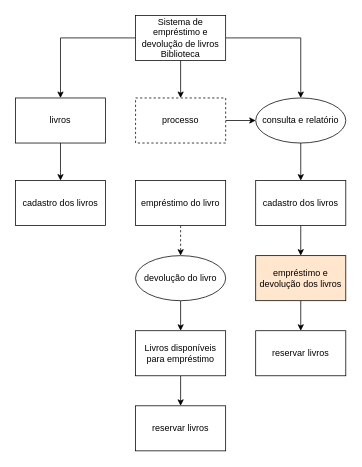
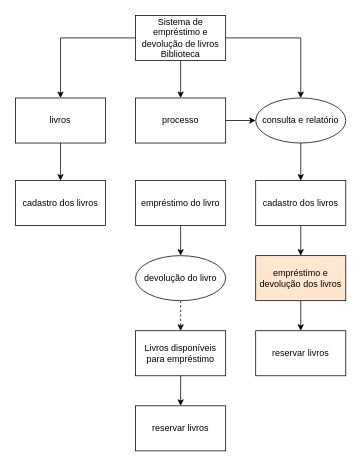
node "processo": style dashed -> solid
edge "empréstimo do livro" -> "devolução do livro": style dashed -> solid
edge "devolução do livro" -> "Livros disponíveis para empréstimo": style solid -> dashed
